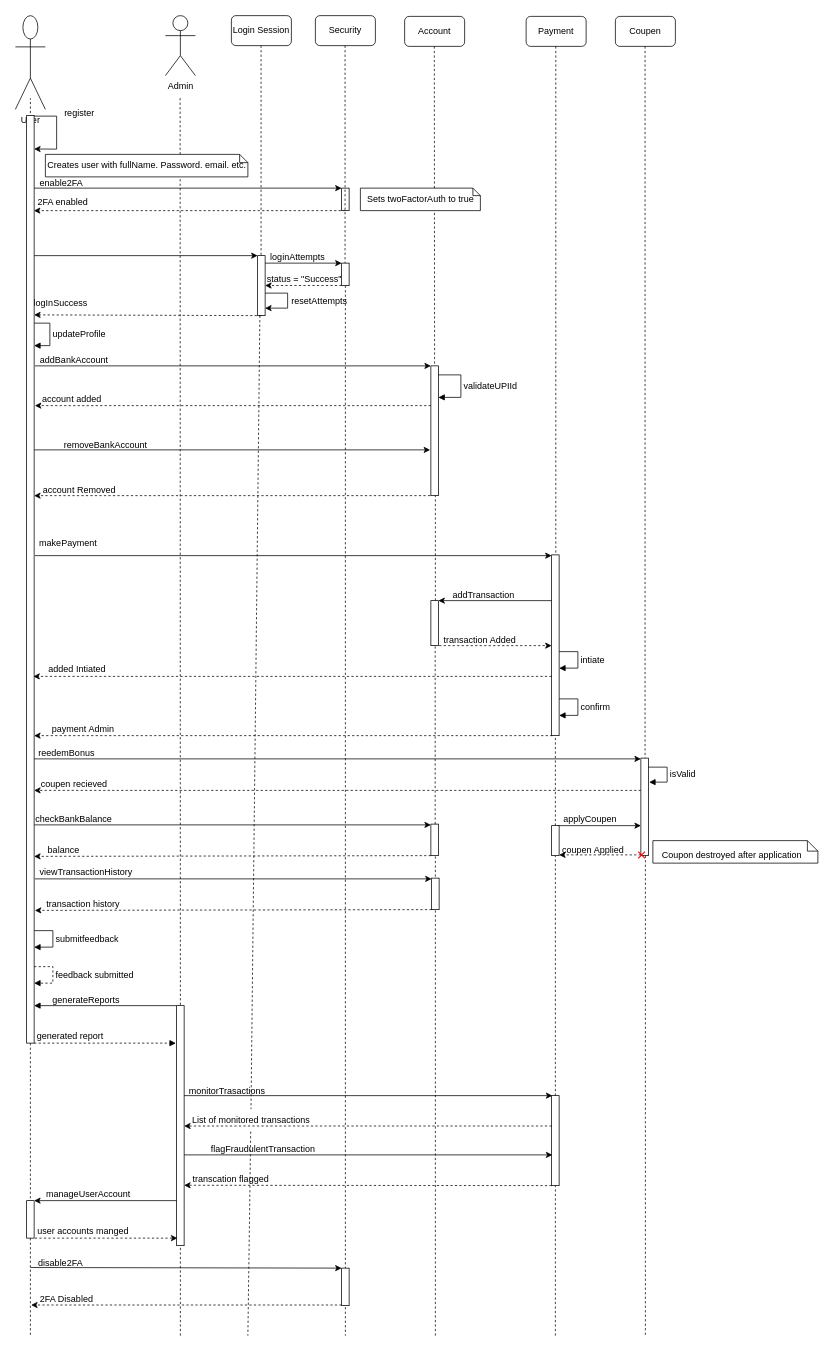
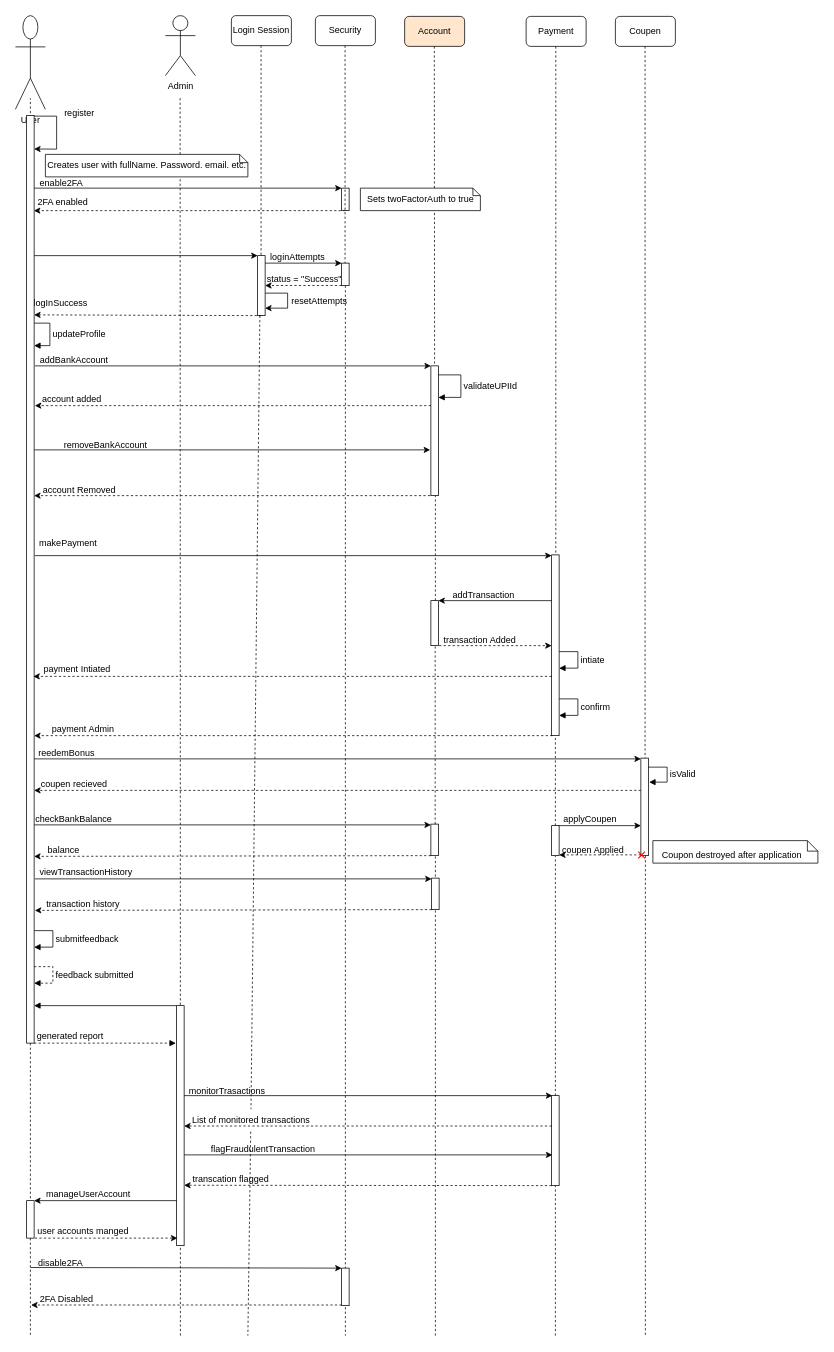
node "Account": fillcolor #ffffff -> #ffe6cc
node "added Intiated": label "added Intiated" -> "payment Intiated"
node "generateReports": removed
